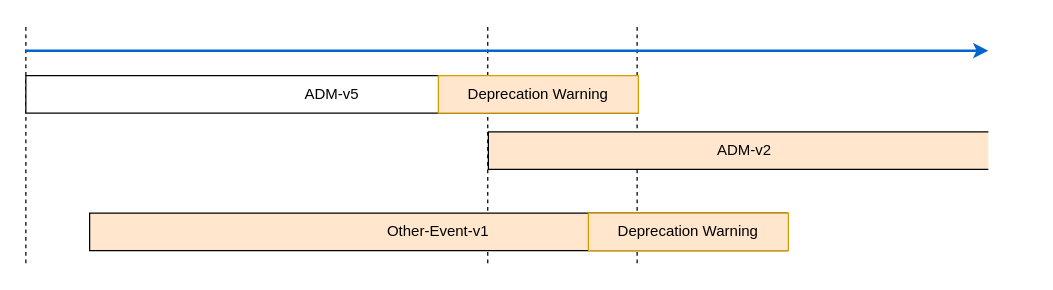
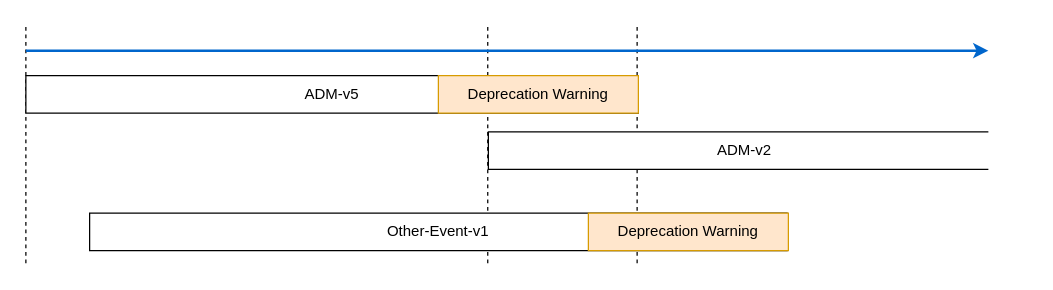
node "ADM-v2": fillcolor #ffe6cc -> #ffffff
node "Other-Event-v1": fillcolor #ffe6cc -> #ffffff
